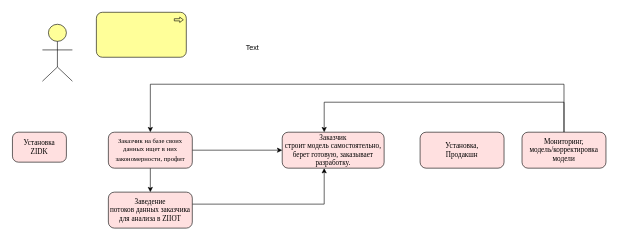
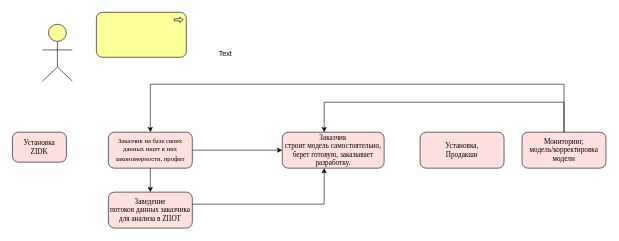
node "Text": moved (252, 48) -> (225, 54)
